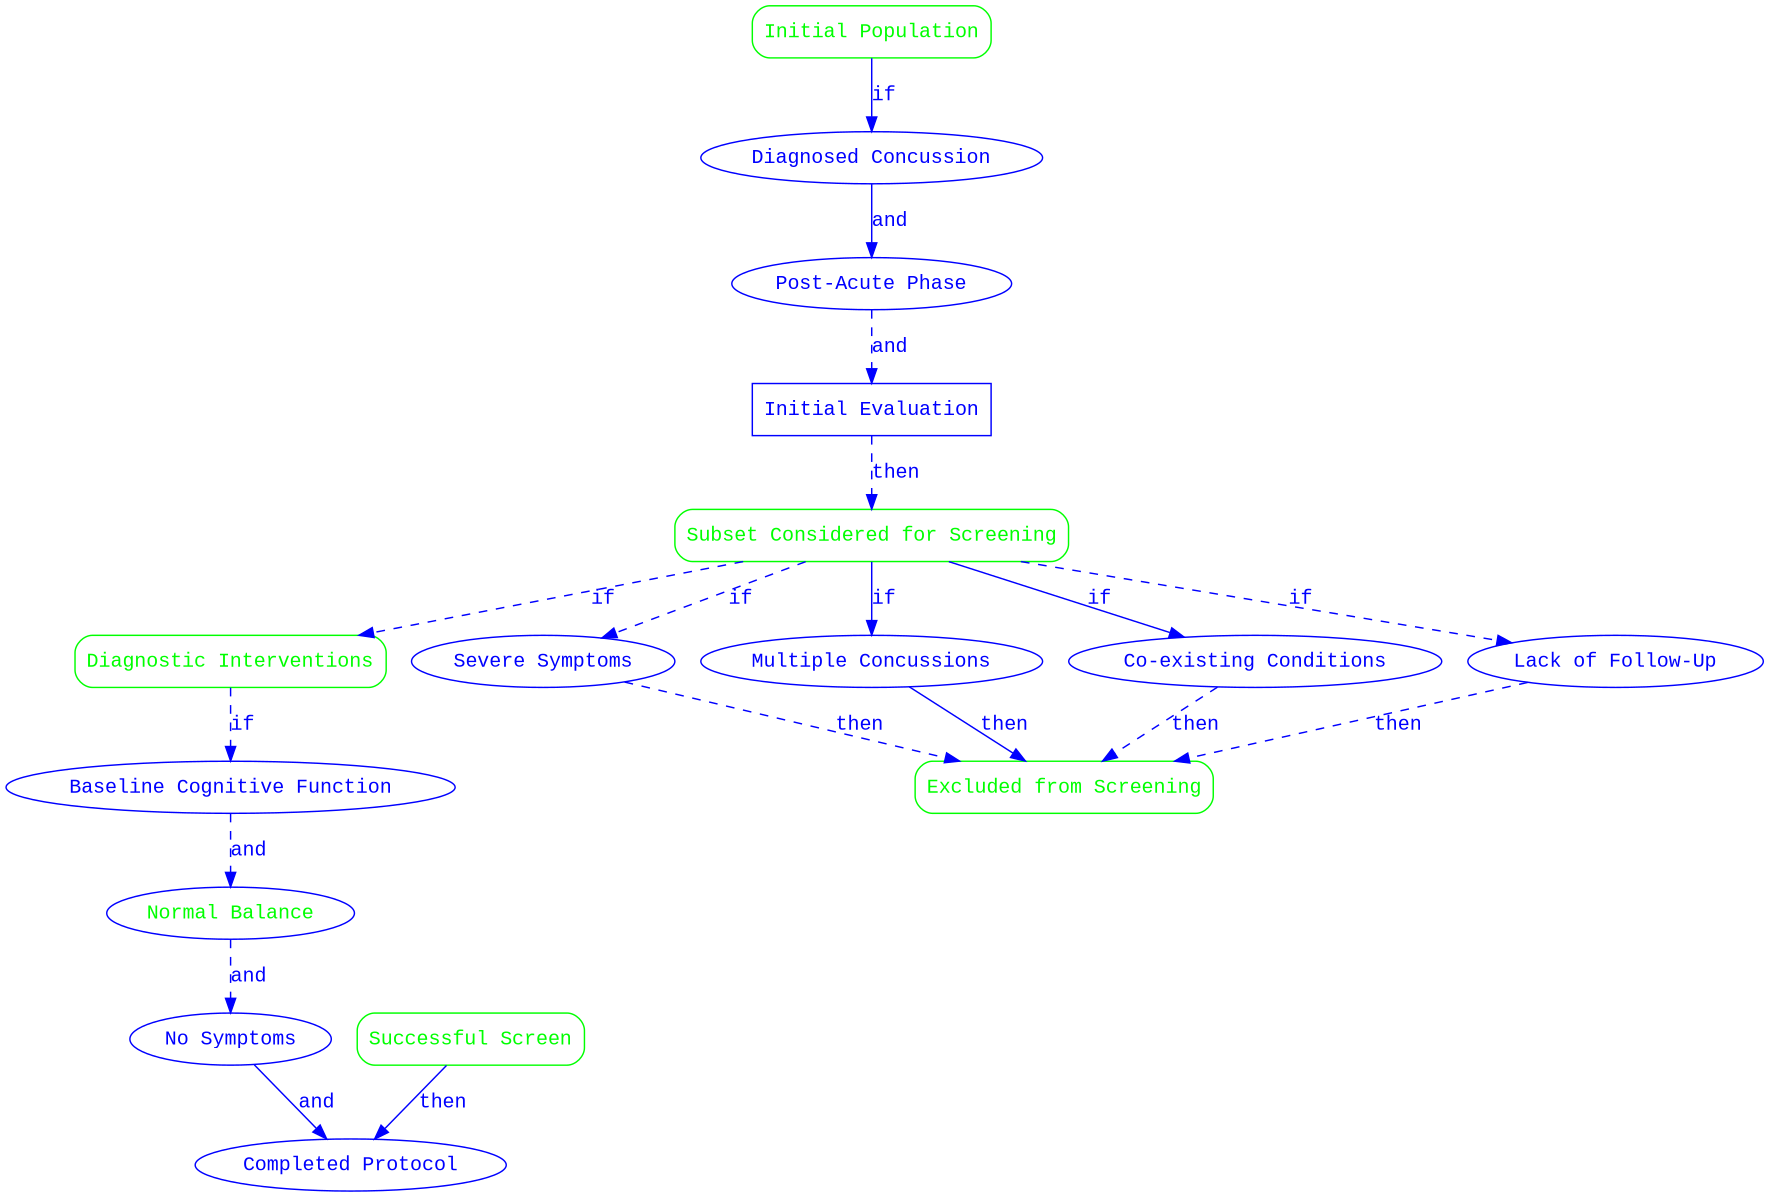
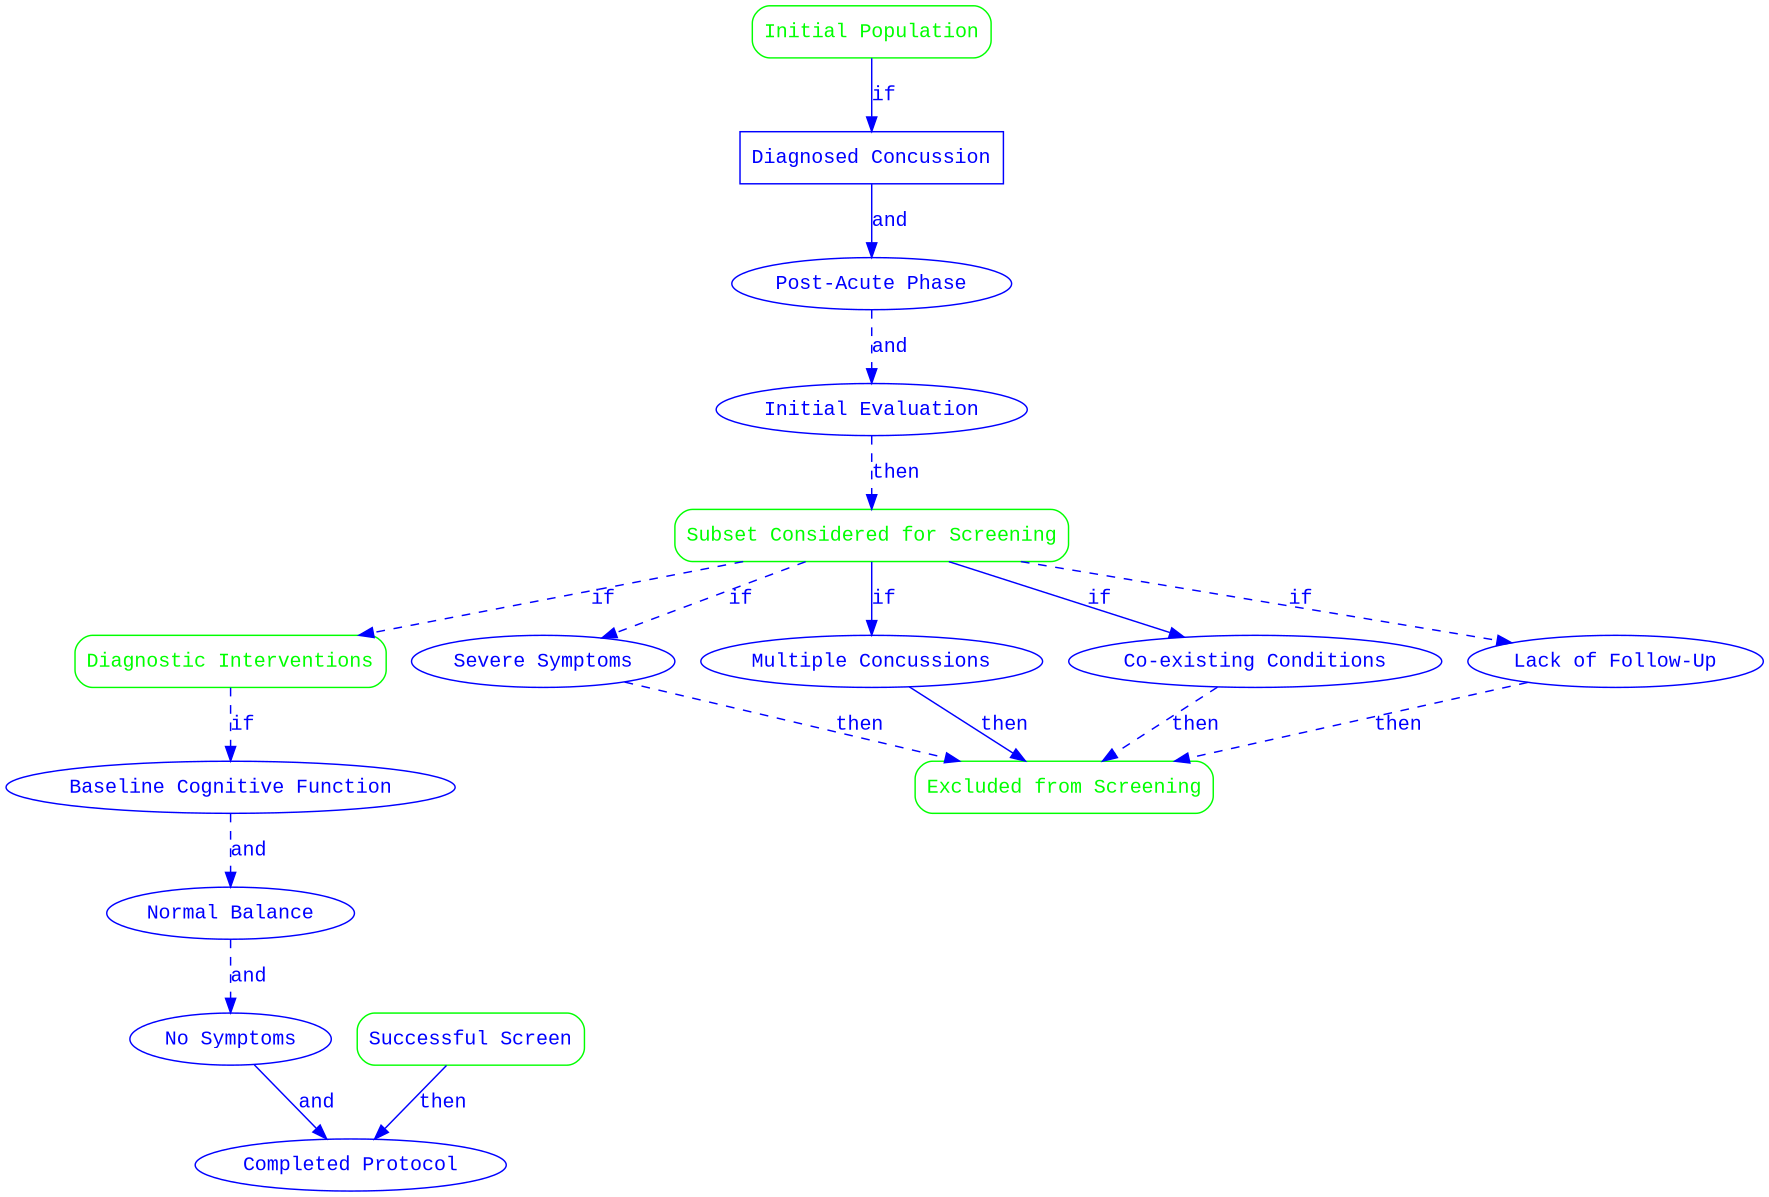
node "Diagnosed Concussion": shape ellipse -> box
node "Initial Evaluation": shape box -> ellipse
node "Normal Balance": fontcolor green -> blue
node "Successful Screen": fontcolor green -> blue
